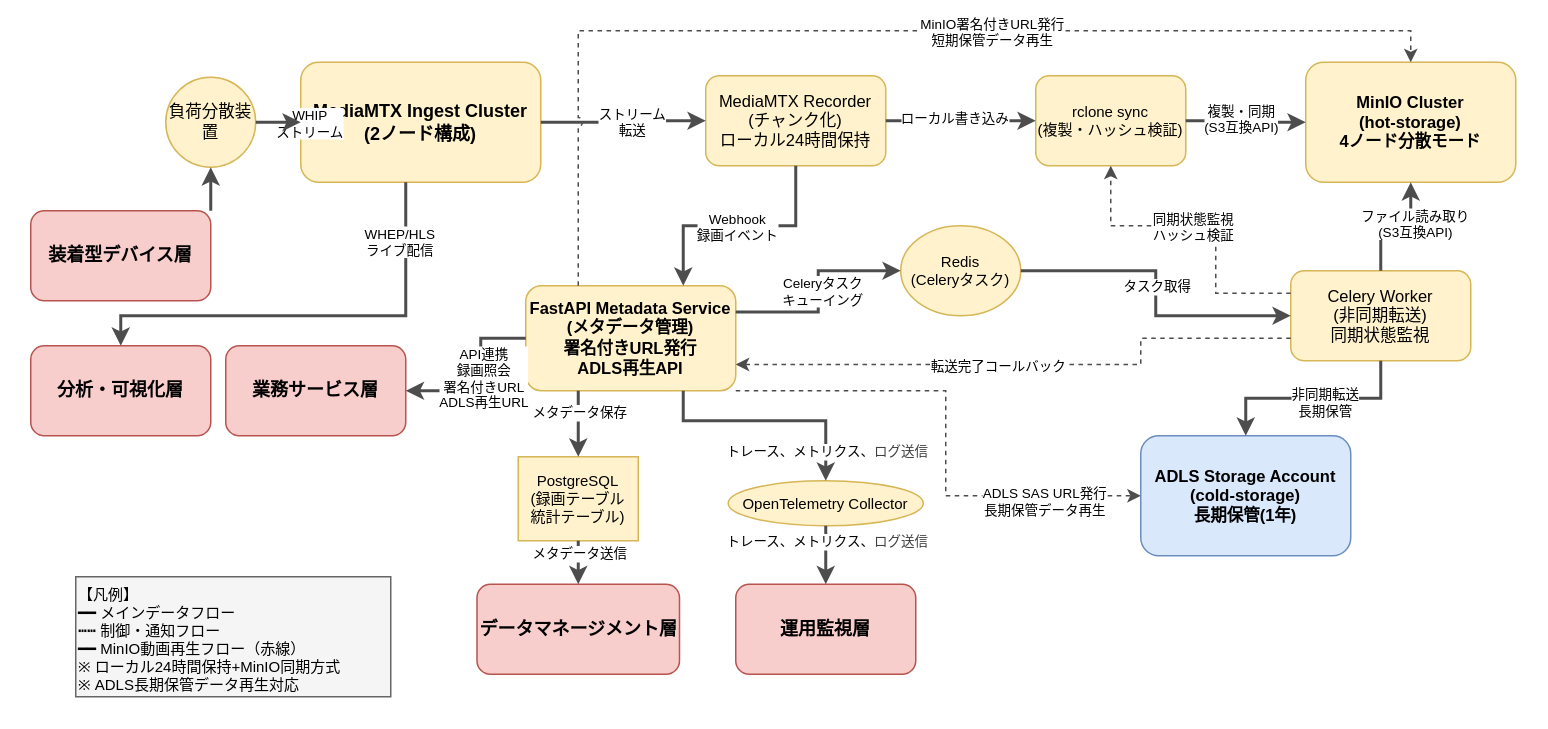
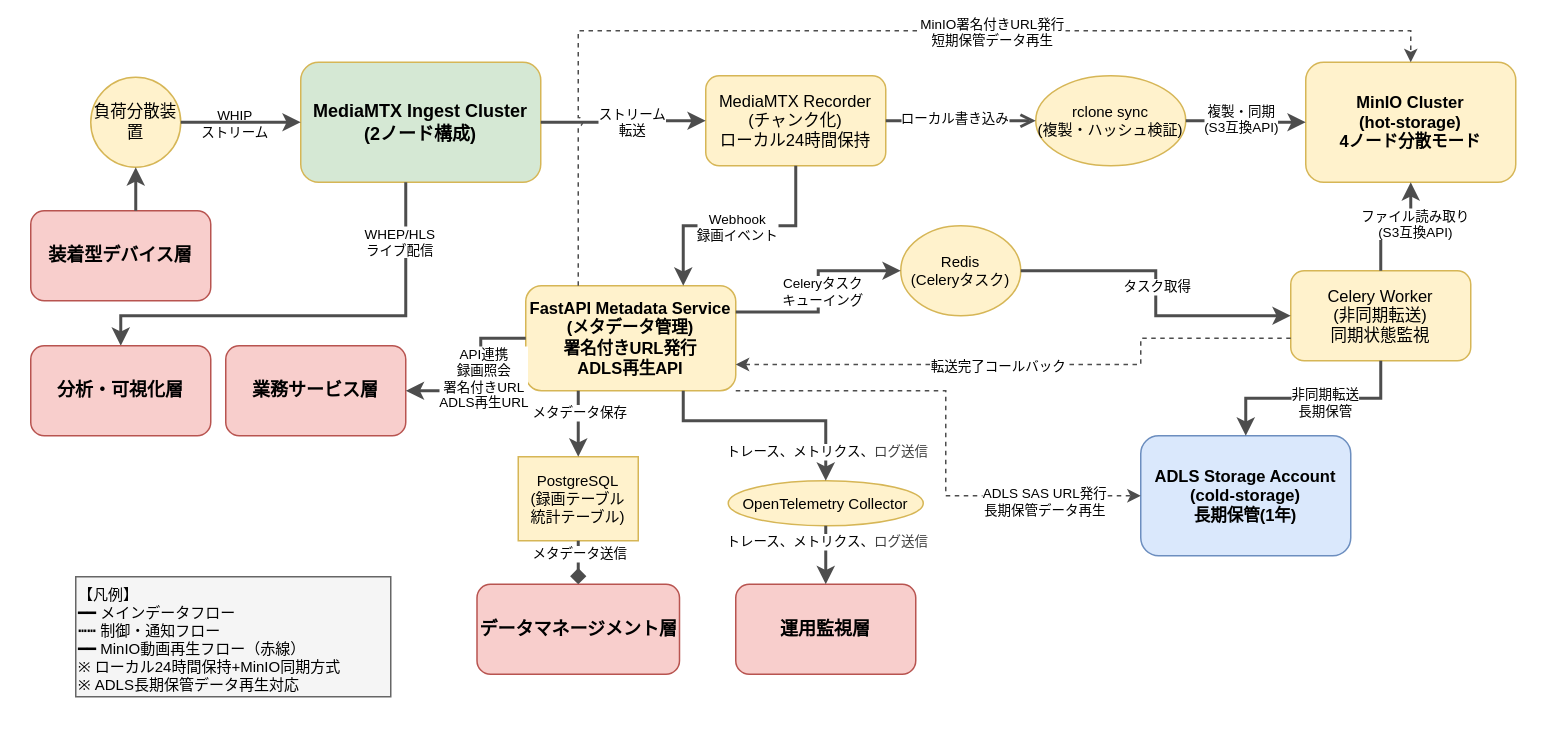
edge "MediaMTX Recorder (チャンク化) ローカル24時間保持" -> "rclone sync (複製・ハッシュ検証)": arrowhead classic -> open
node "rclone sync (複製・ハッシュ検証)": shape rounded rectangle -> ellipse
node "負荷分散装置": moved (211, 122) -> (136, 122)
node "MediaMTX Ingest Cluster (2ノード構成)": fillcolor #fff2cc -> #d5e8d4
edge "Celery Worker (非同期転送) 同期状態監視" -> "rclone sync (複製・ハッシュ検証)": removed, label "同期状態監視 ハッシュ検証"
edge "PostgreSQL (録画テーブル 統計テーブル)" -> "データマネージメント層": arrowhead classic -> diamond
